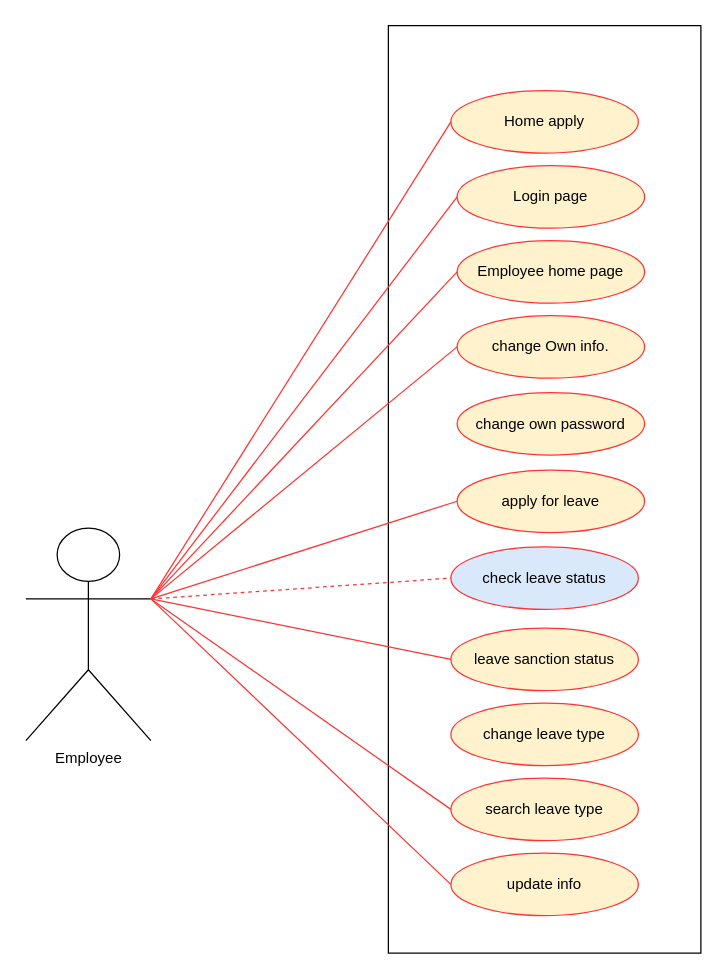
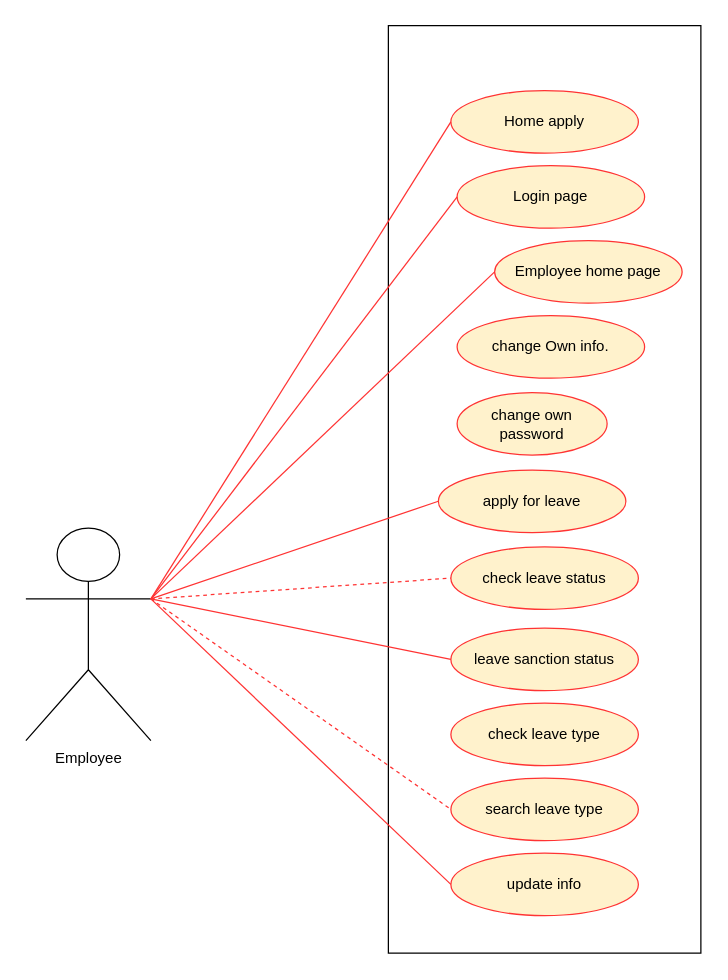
node "Employee home page": moved (551, 272) -> (588, 272)
node "change own password": size 188x63 -> 150x63
edge "change Own info." -- "Employee": removed
node "apply for leave": moved (551, 501) -> (532, 501)
node "check leave status": fillcolor #dae8fc -> #fff2cc
edge "Employee" -- "search leave type": style solid -> dashed
node "change leave type": label "change leave type" -> "check leave type"
